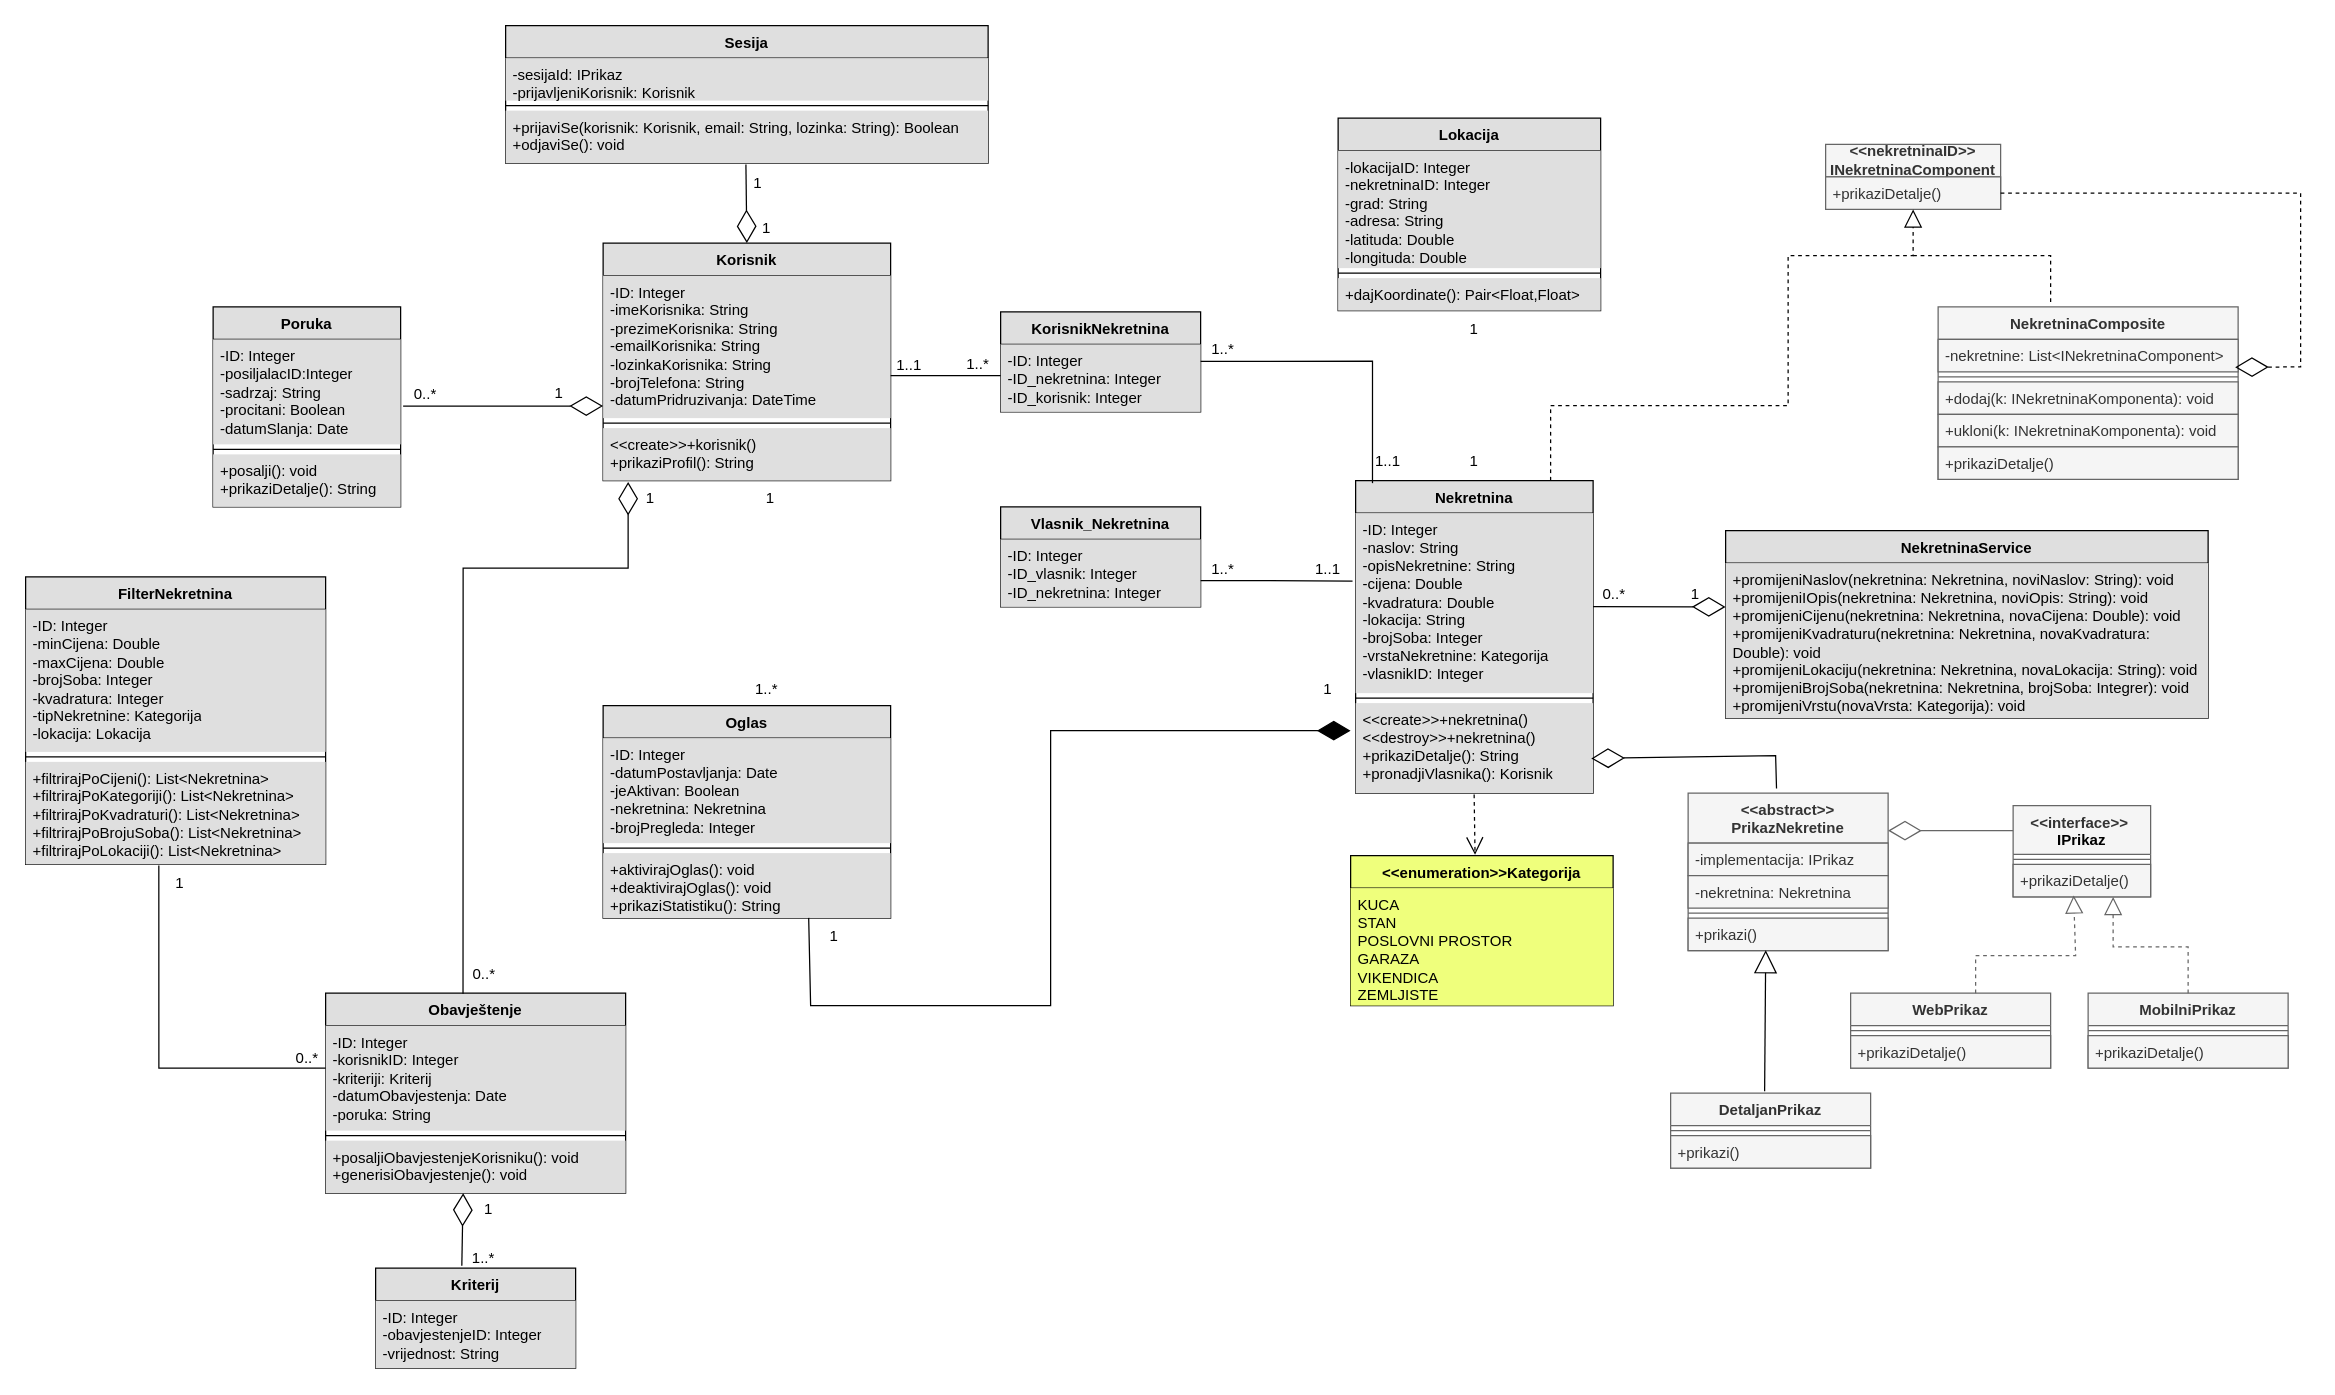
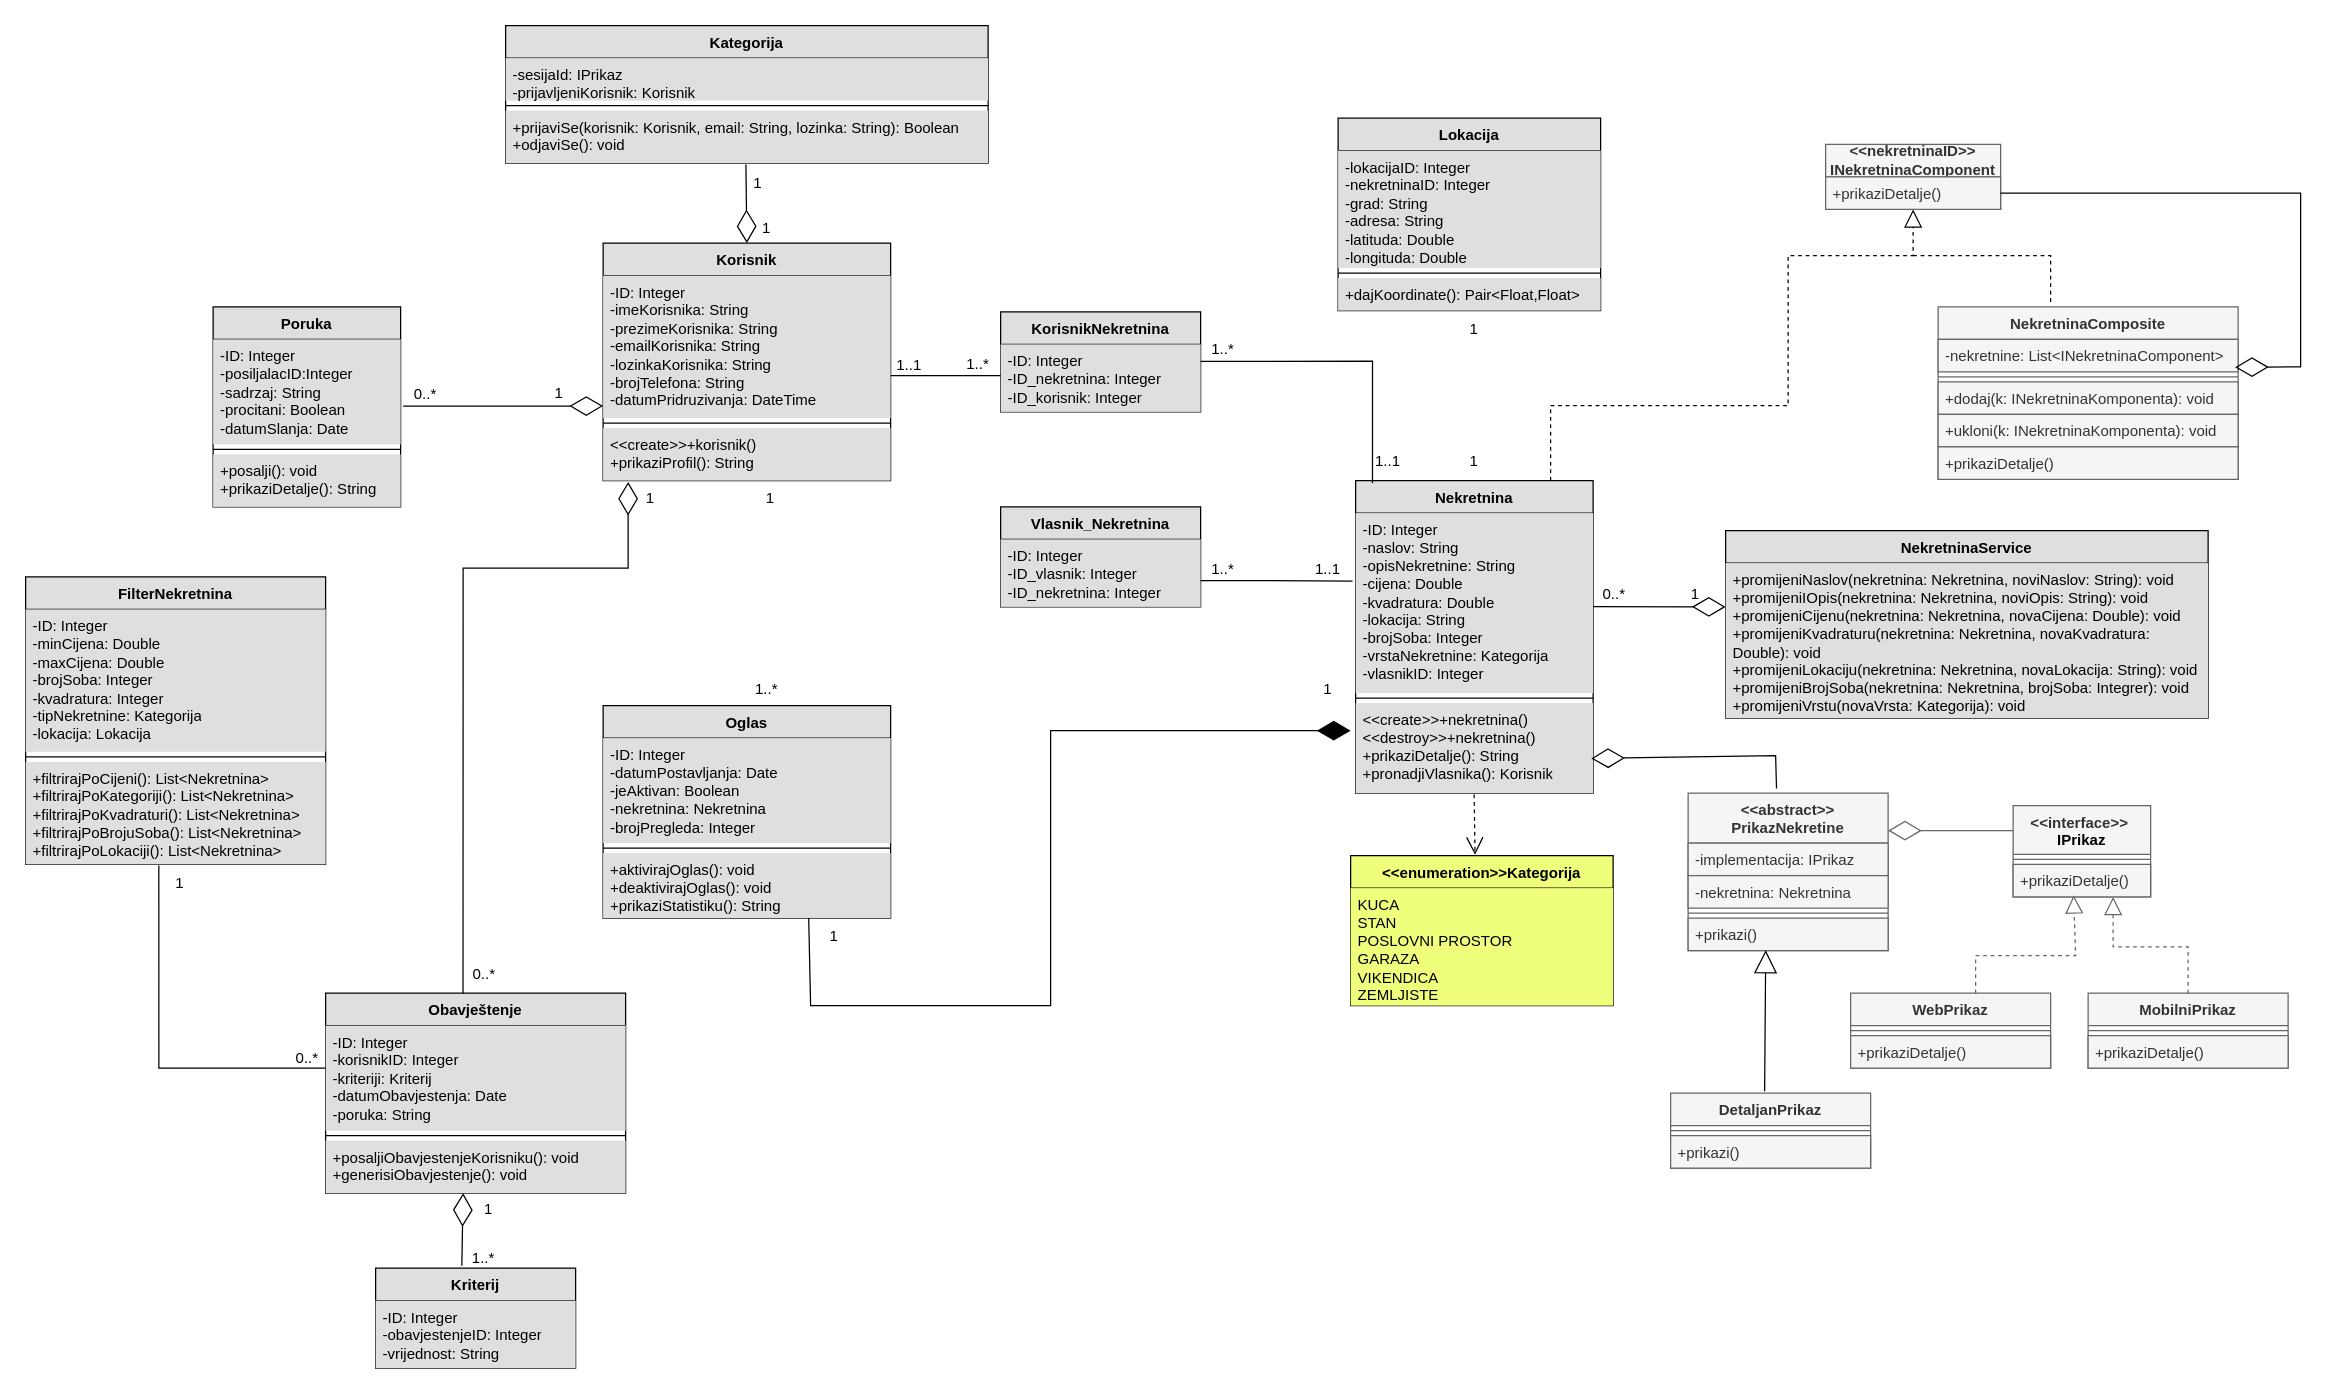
node "Sesija": label "Sesija" -> "Kategorija"
edge "<<nekretninaID>> INekretninaComponent" -> "-nekretnine: List<INekretninaComponent>": style dashed -> solid
